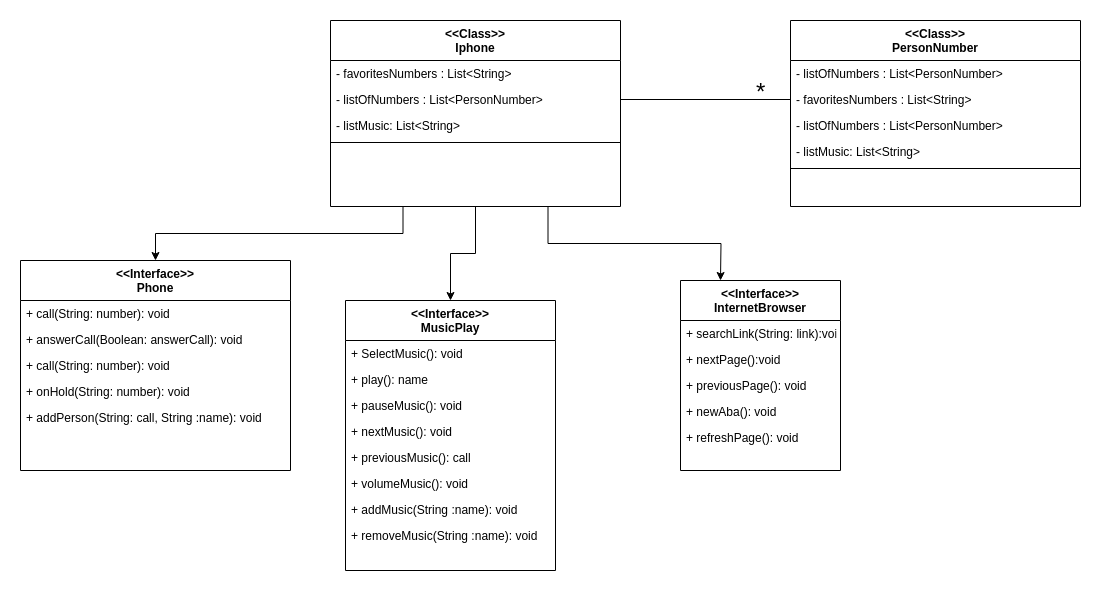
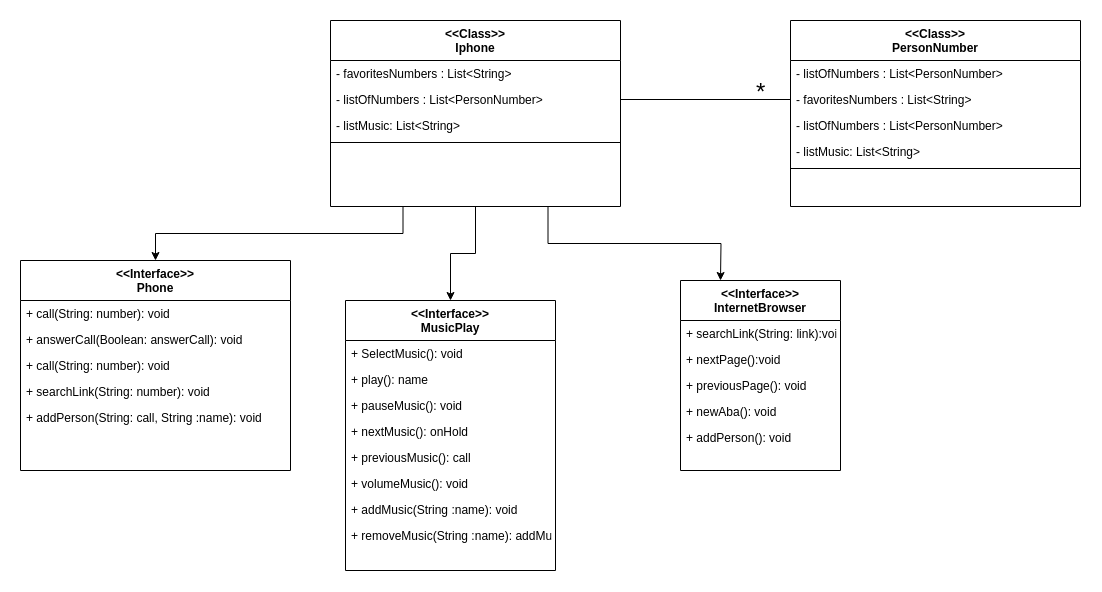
node "+ onHold(String: number): void": label "+ onHold(String: number): void" -> "+ searchLink(String: number): void"
node "+ nextMusic(): void": label "+ nextMusic(): void" -> "+ nextMusic(): onHold"
node "+ refreshPage(): void": label "+ refreshPage(): void" -> "+ addPerson(): void"
node "+ removeMusic(String :name): void": label "+ removeMusic(String :name): void" -> "+ removeMusic(String :name): addMusic"
